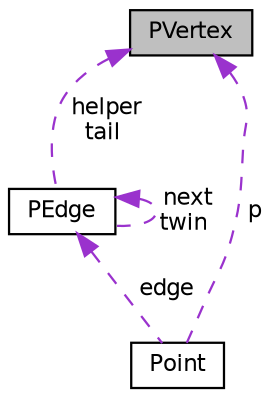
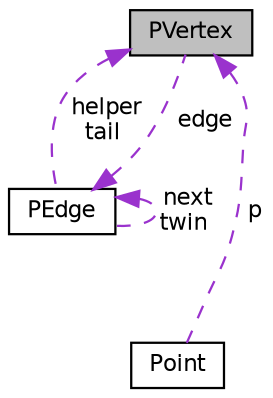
edge "Point" -> "PEdge": now "PVertex" -> "PEdge"
